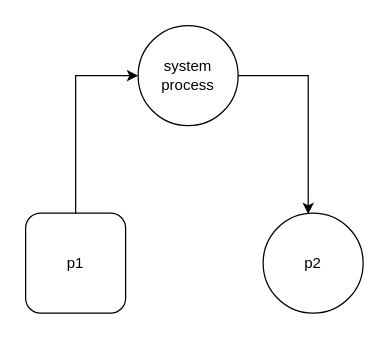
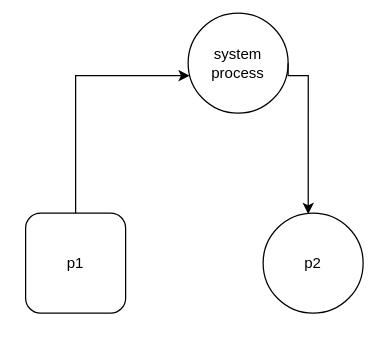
node "system process": moved (188, 76) -> (238, 63)
